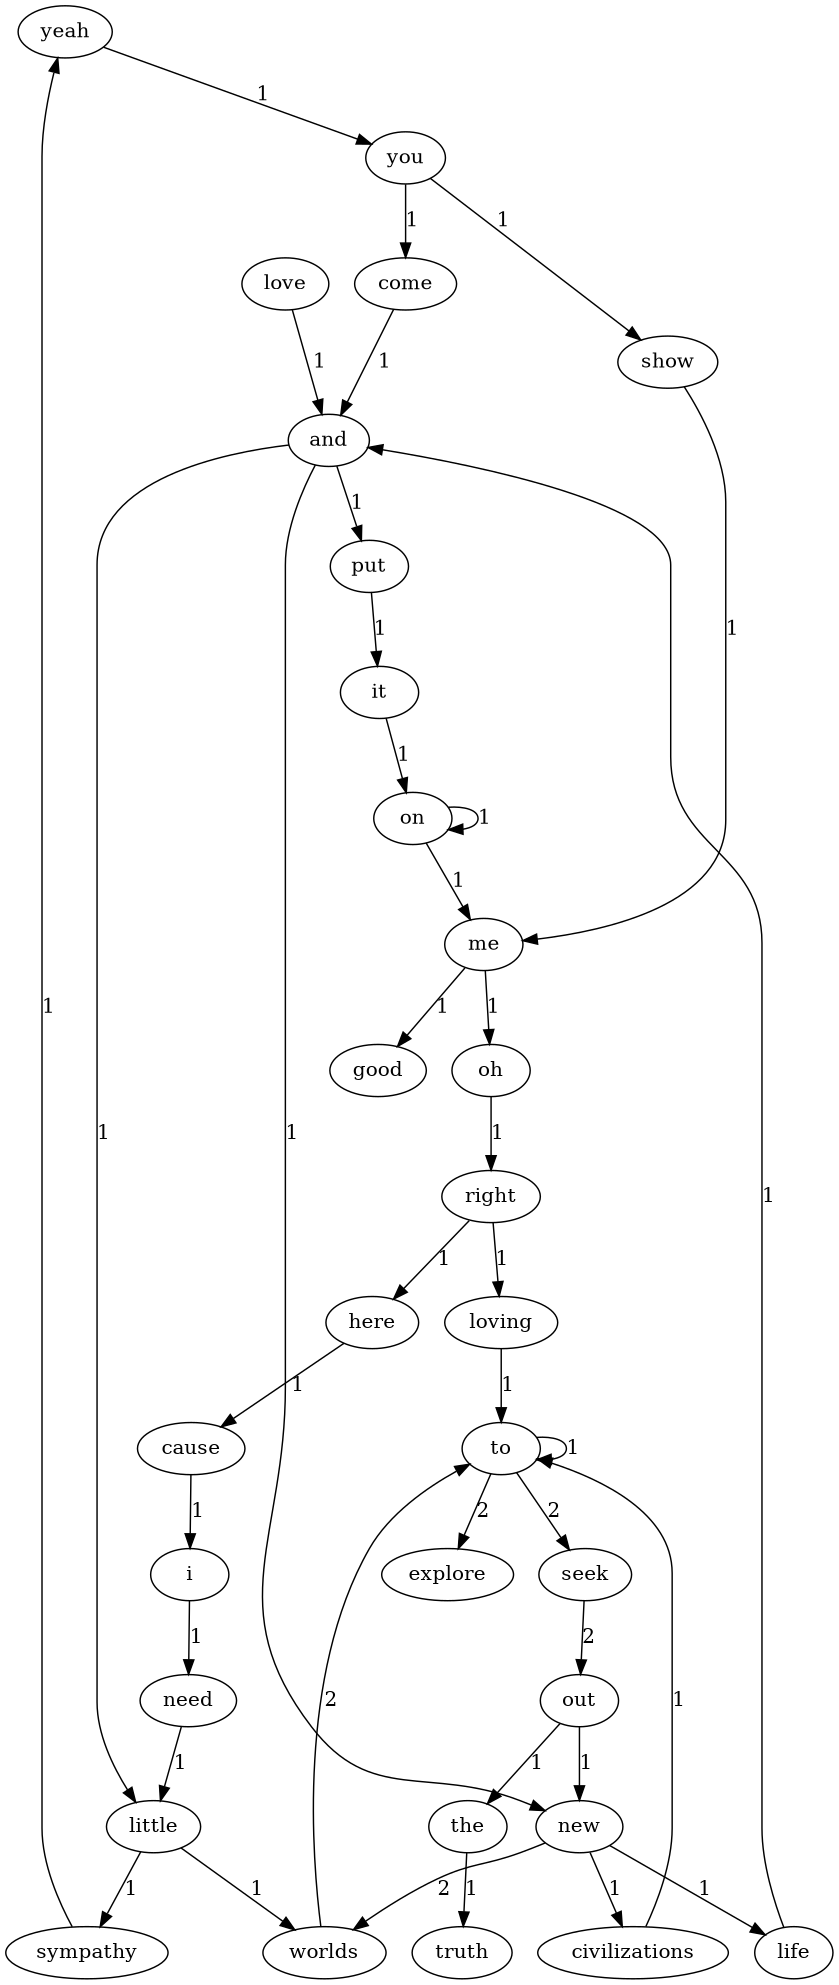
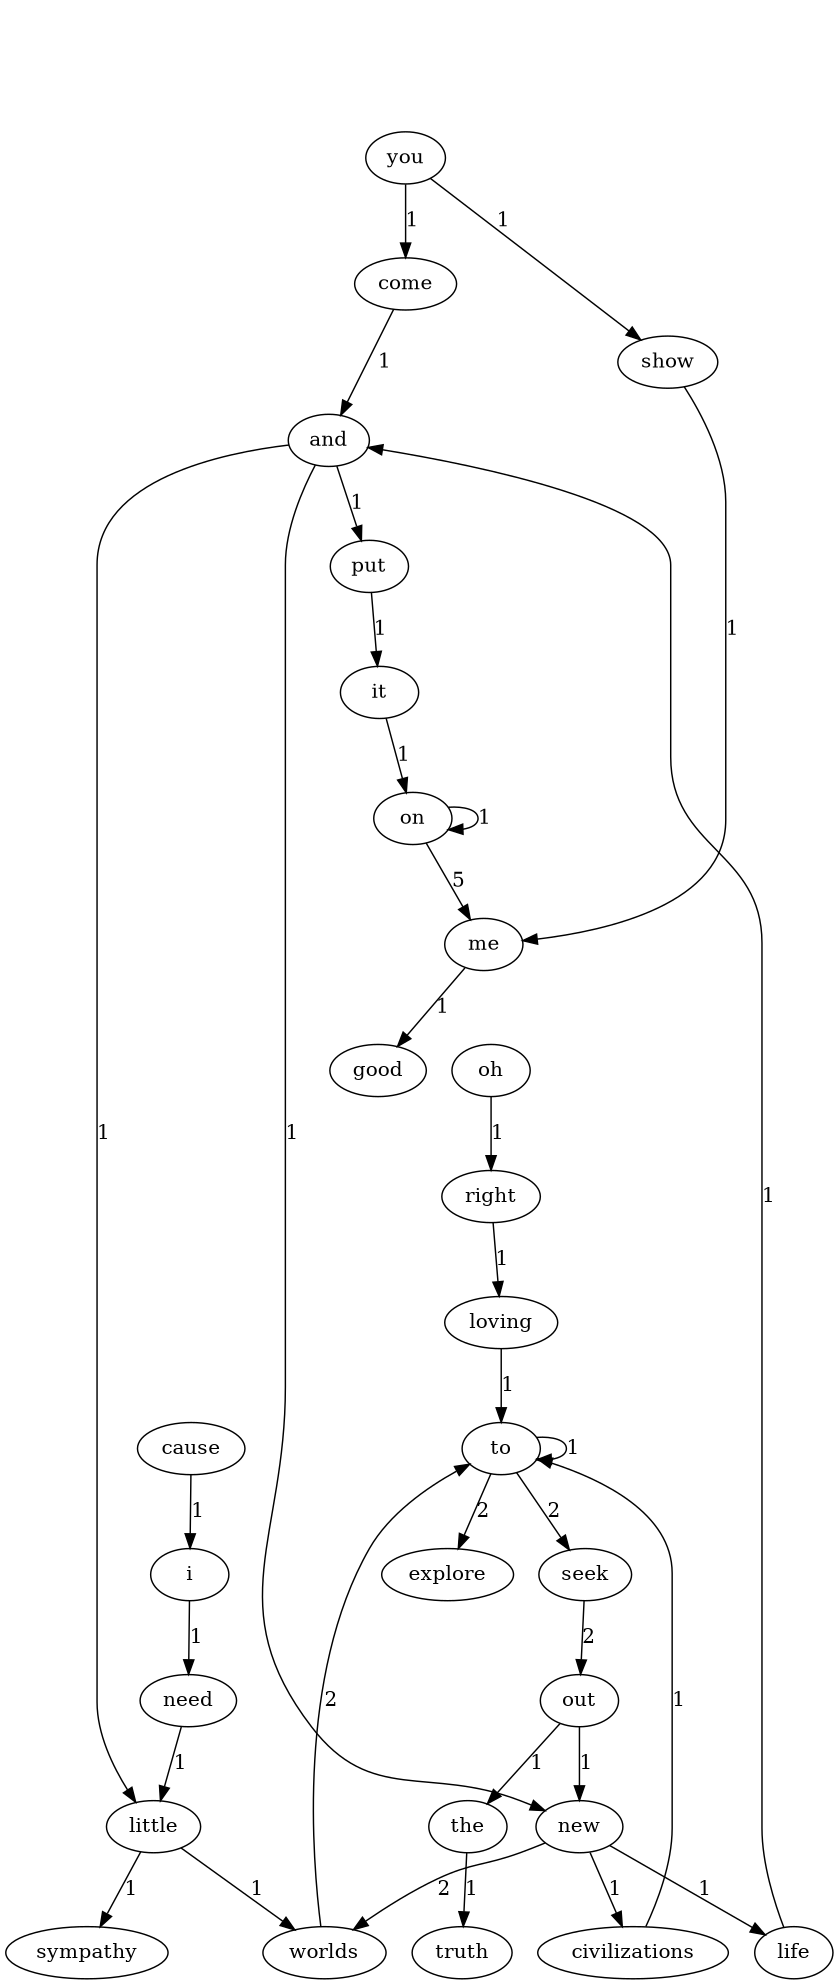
node "yeah": removed
node "love": removed
edge "on" -> "me": label "1 " -> "5 "
edge "me" -> "oh": removed, label "1"
node "here": removed
